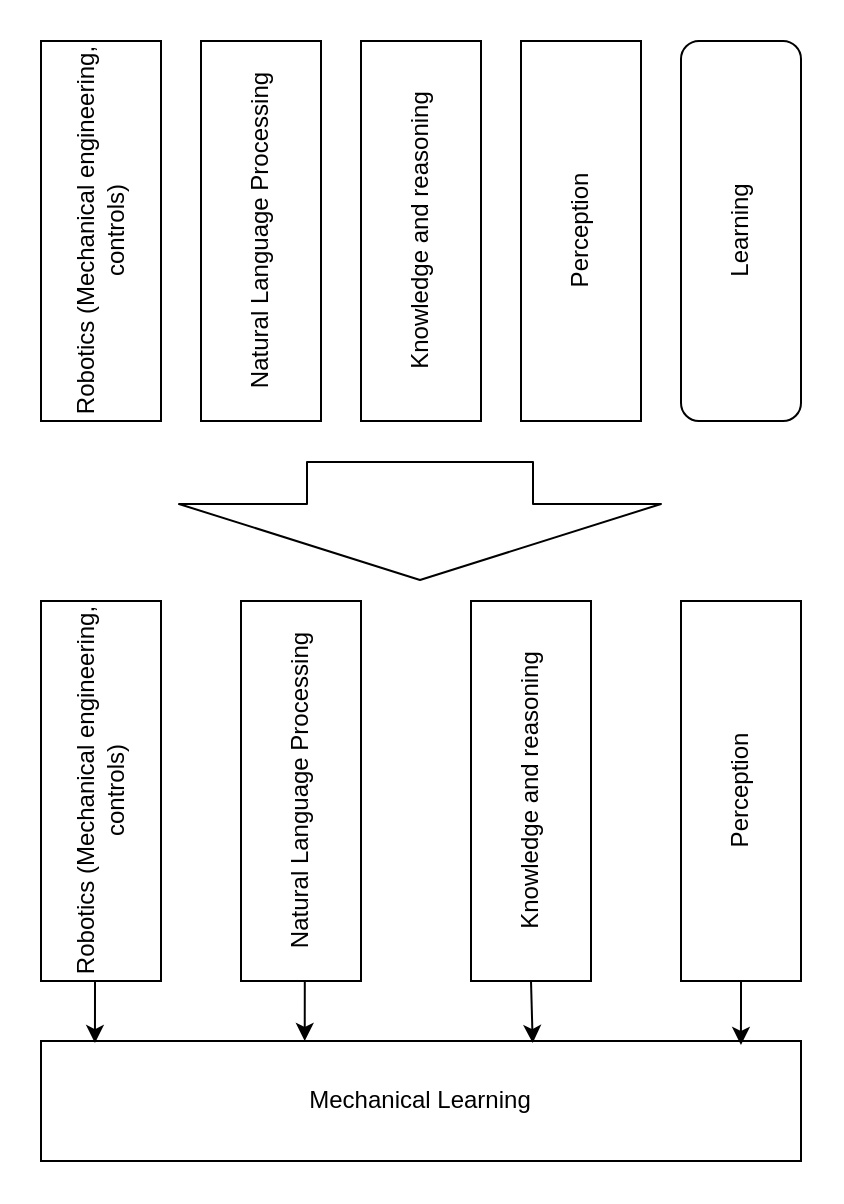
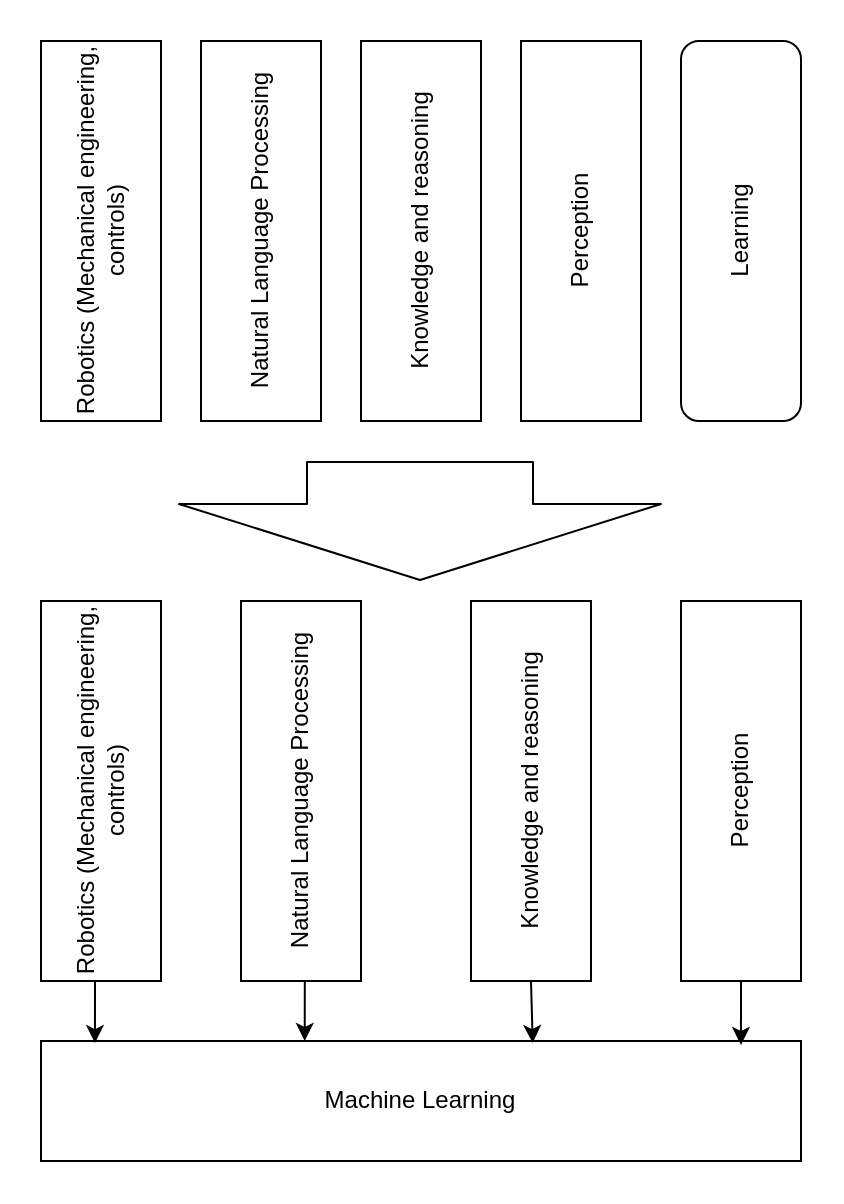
node "Mechanical Learning": label "Mechanical Learning" -> "Machine Learning"
